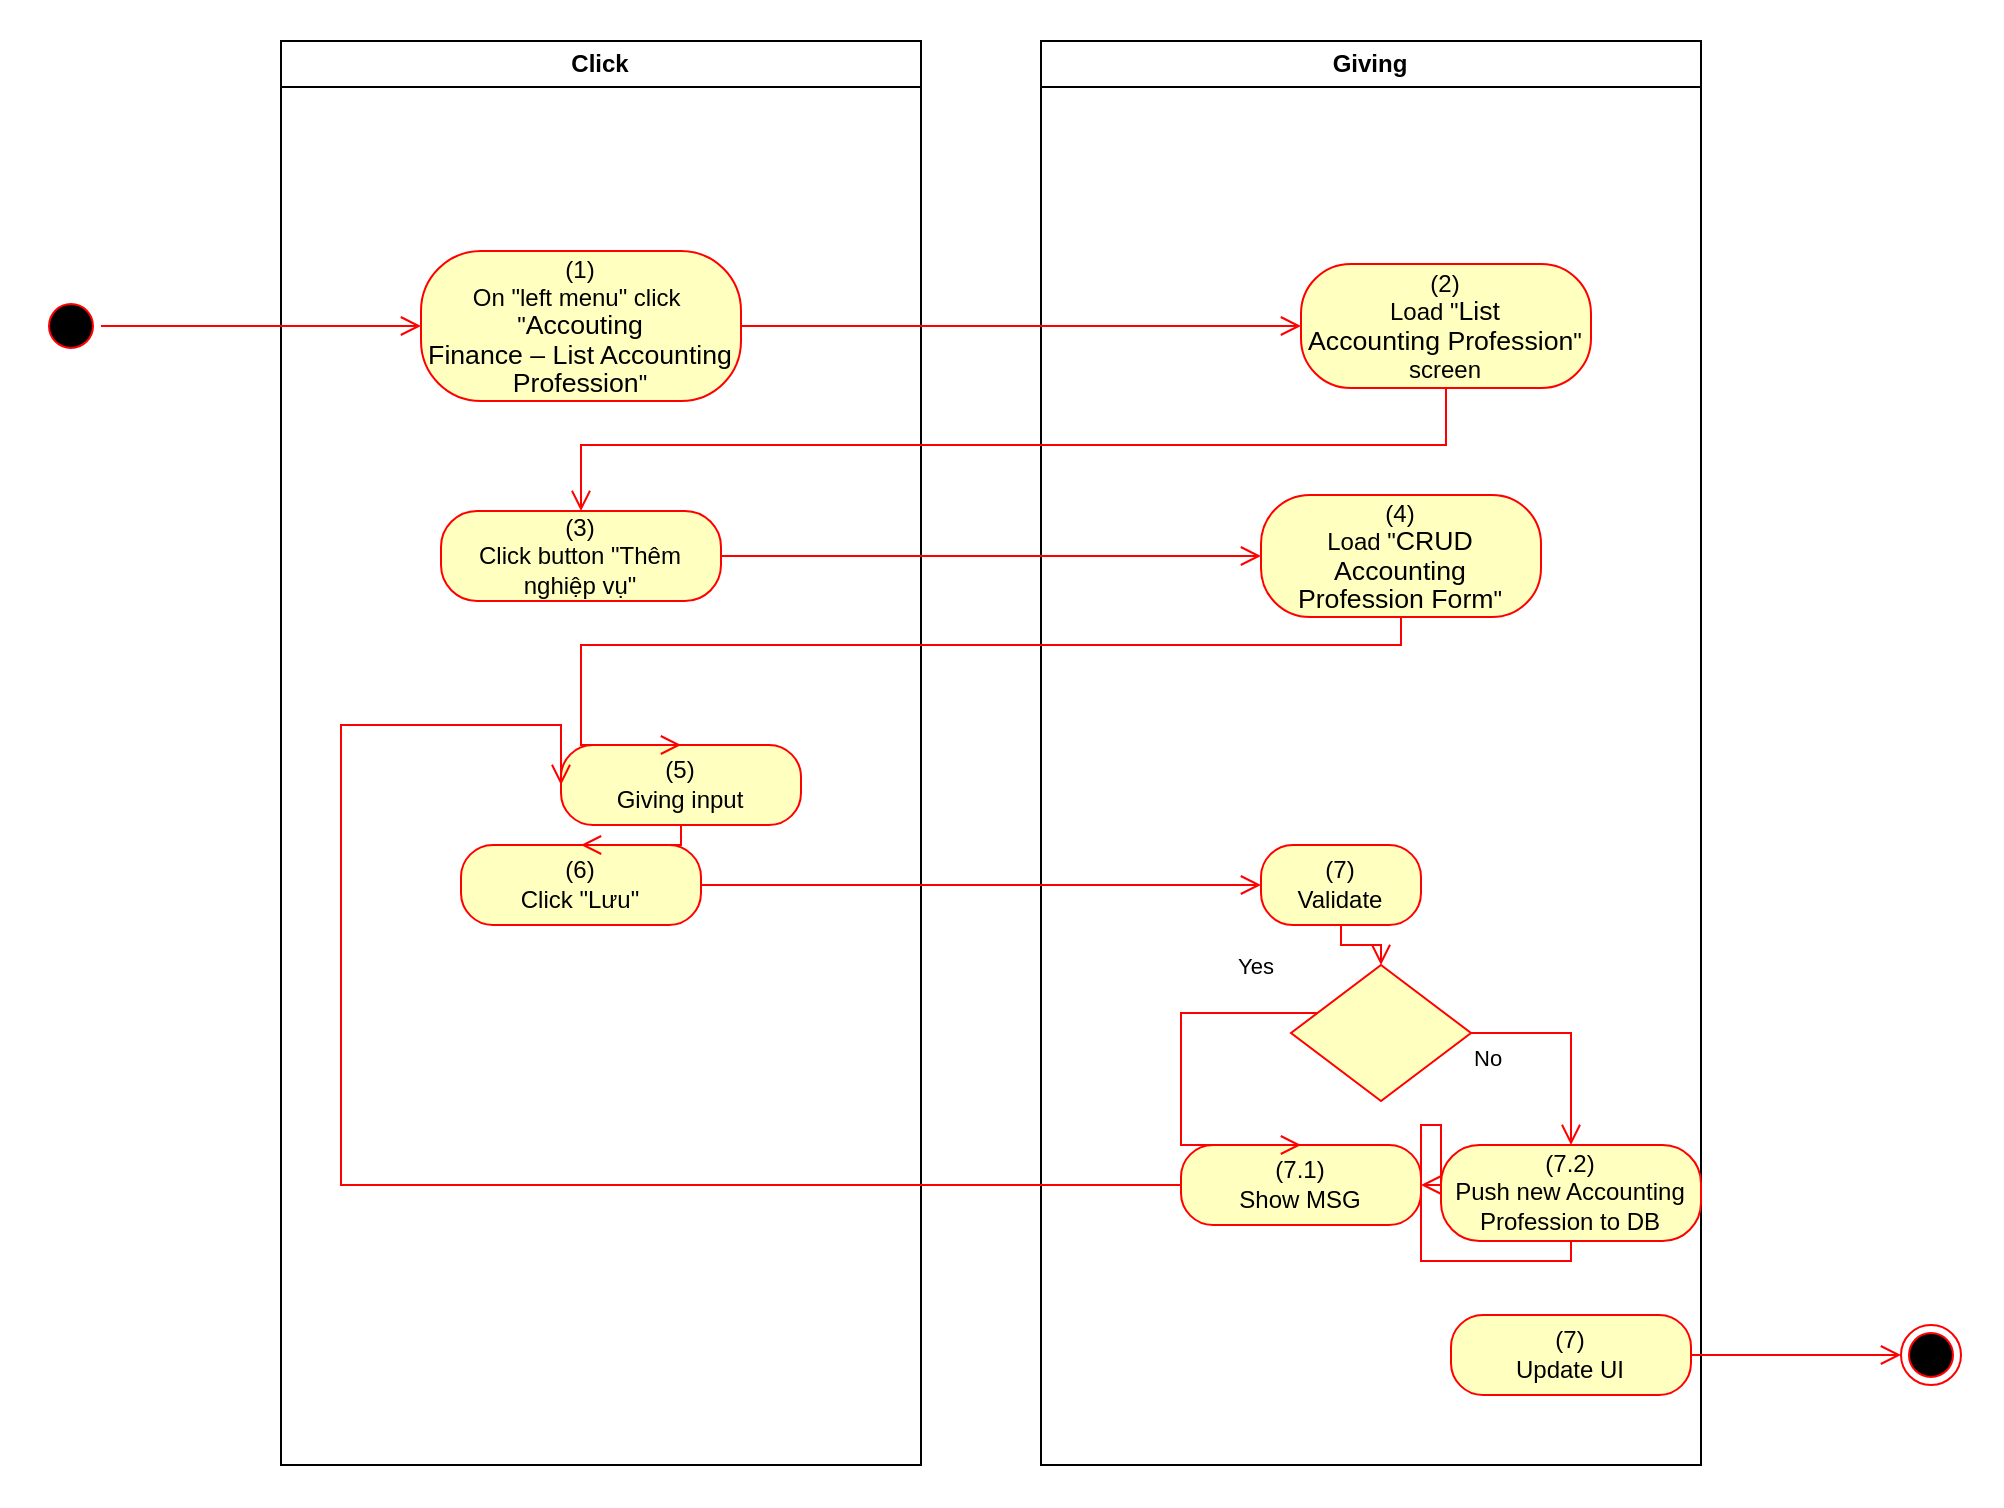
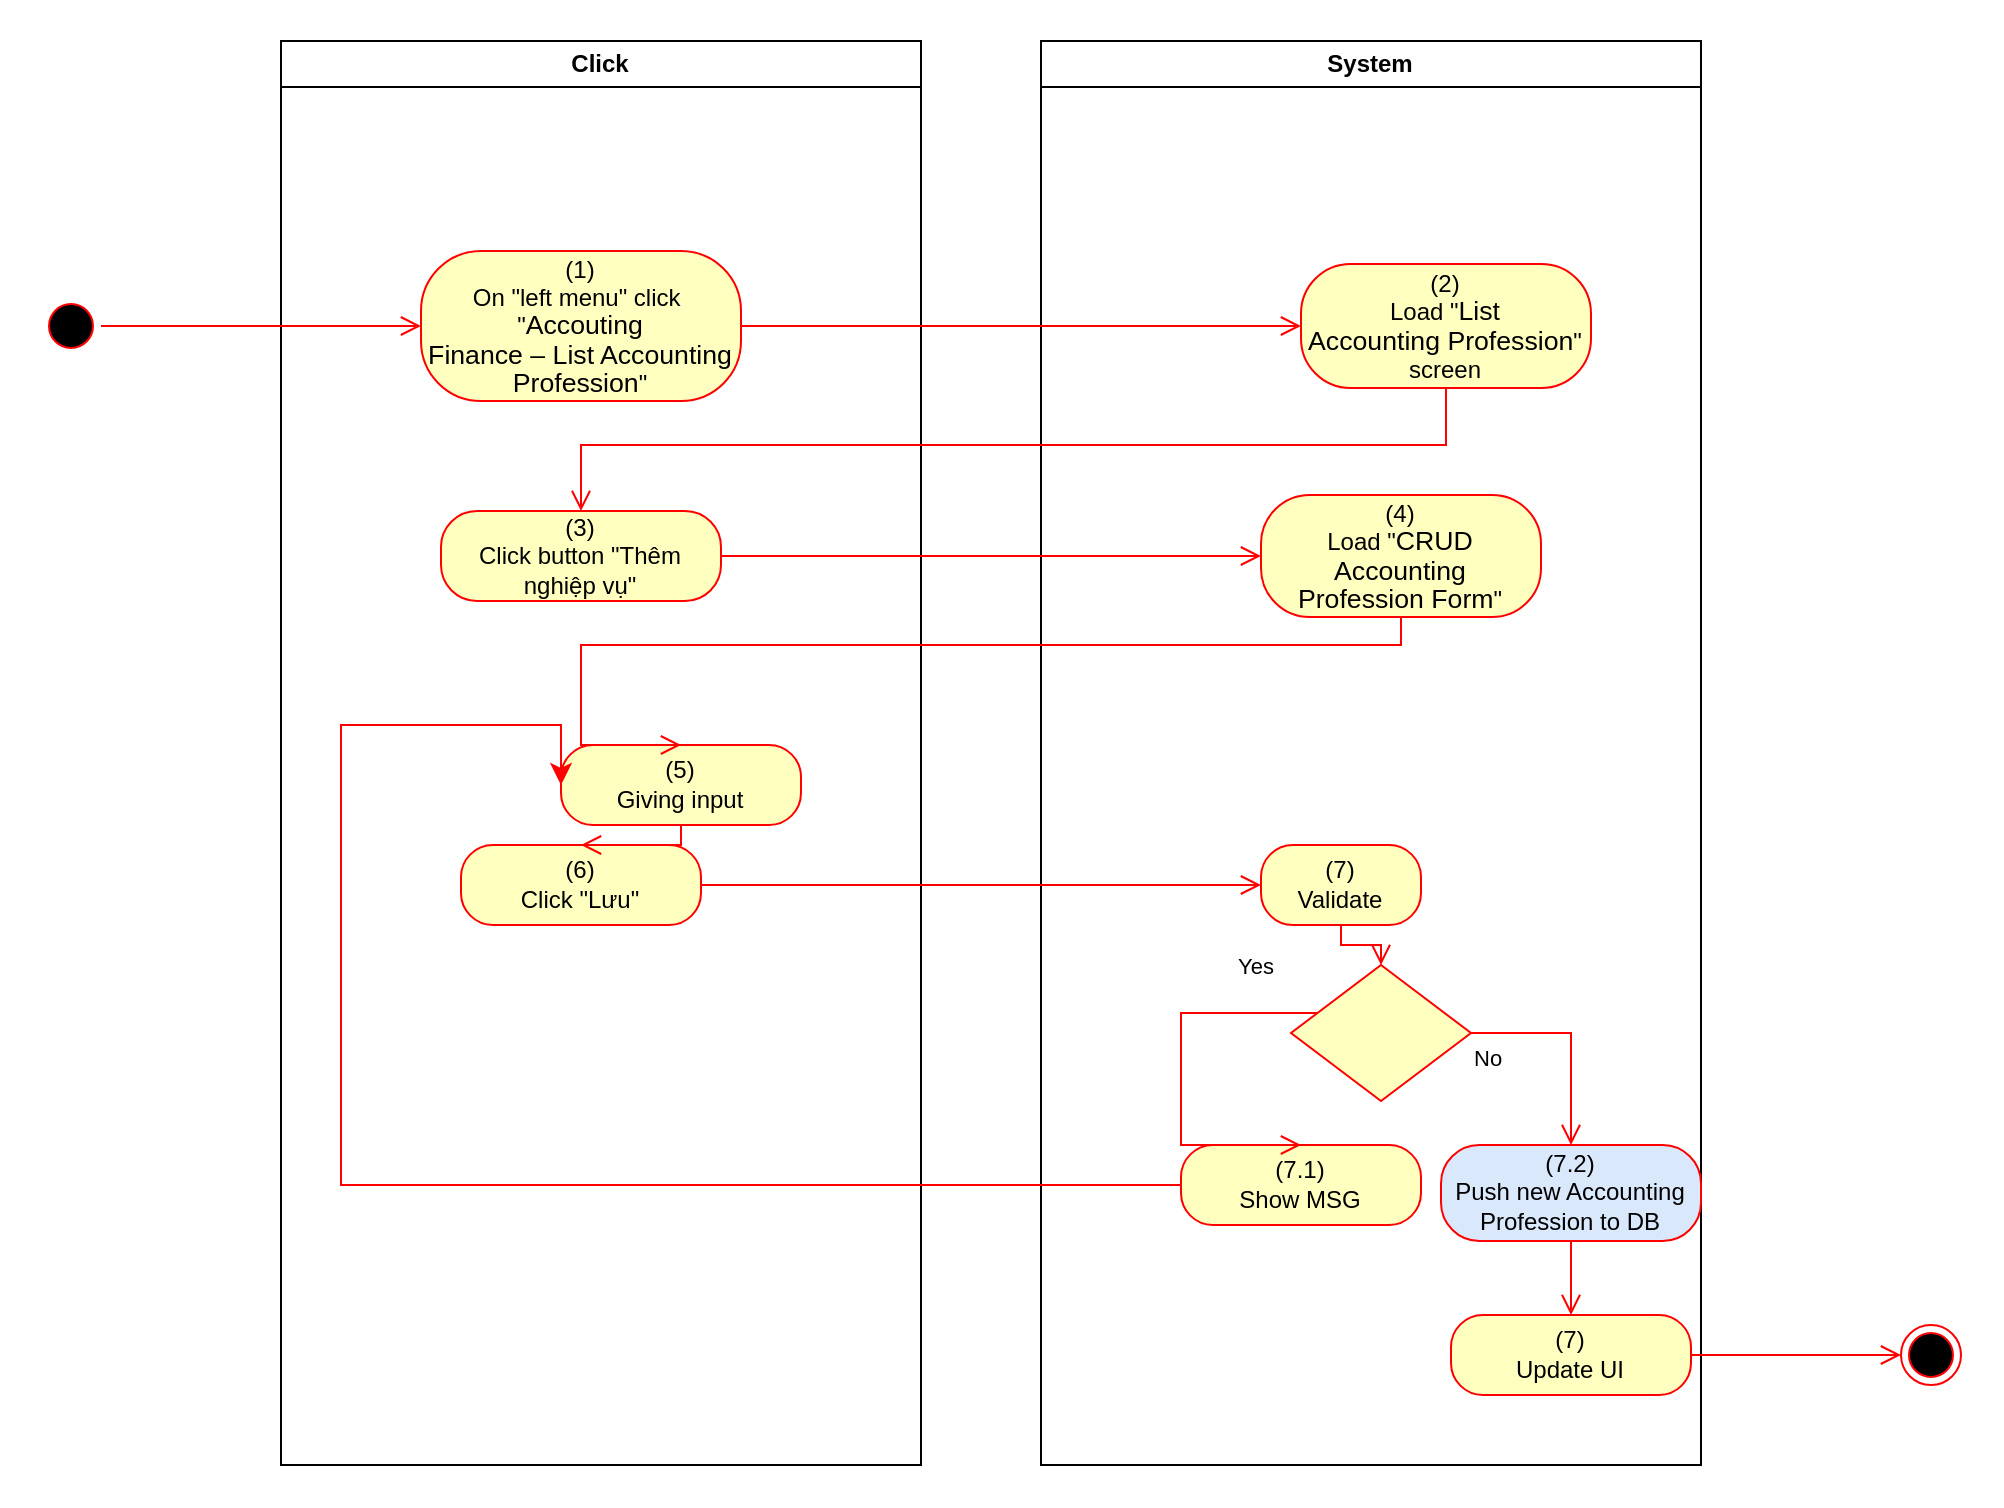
node "Giving": label "Giving" -> "System"
edge "(7.1) Show MSG" -> "(5) Giving input": arrowhead open -> classic
node "(7.2) Push new Accounting Profession to DB": fillcolor #ffffc0 -> #dae8fc
edge "(7.2) Push new Accounting Profession to DB" -> "(7.1) Show MSG": now "(7.2) Push new Accounting Profession to DB" -> "(7) Update UI"
